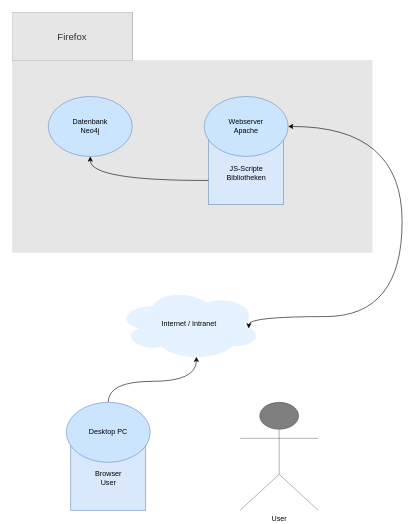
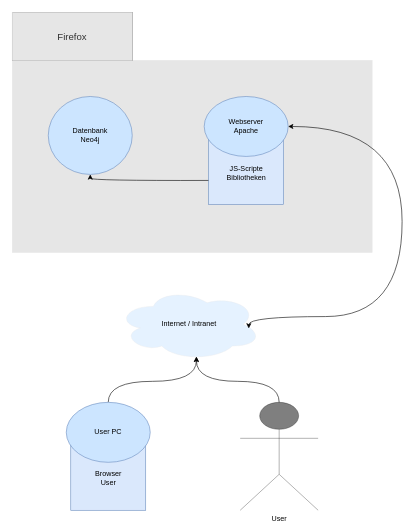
node "Datenbank Neo4j": size 84x60 -> 84x78
edge "User" -> "Internet / Intranet": added
node "Desktop PC": label "Desktop PC" -> "User PC"
